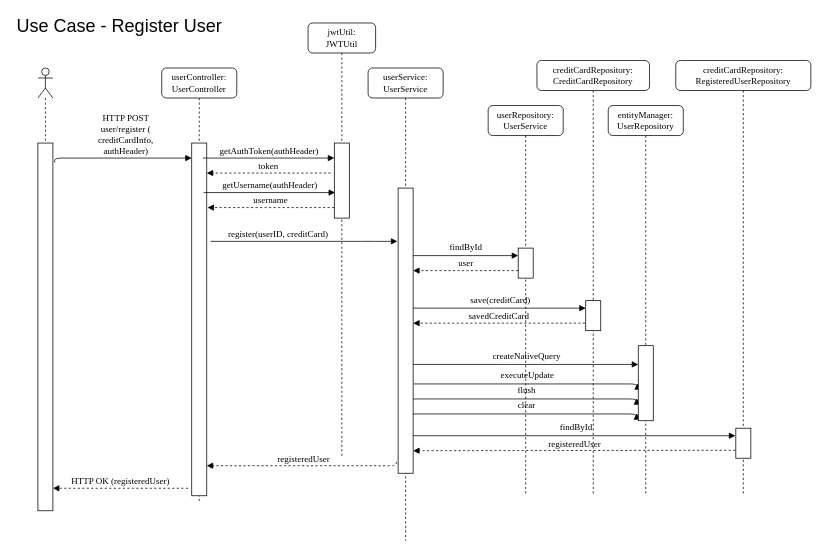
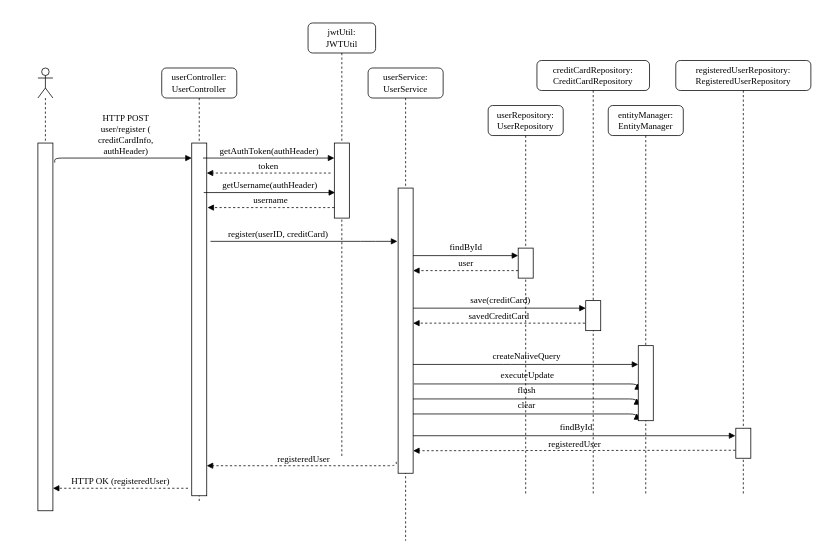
node "Use Case - Register User": removed
node "creditCardRepository: RegisteredUserRepository": label "creditCardRepository: RegisteredUserRepository" -> "registeredUserRepository: RegisteredUserRepository"
node "userRepository: UserService": label "userRepository: UserService" -> "userRepository: UserRepository"
node "entityManager: UserRepository": label "entityManager: UserRepository" -> "entityManager: EntityManager"
